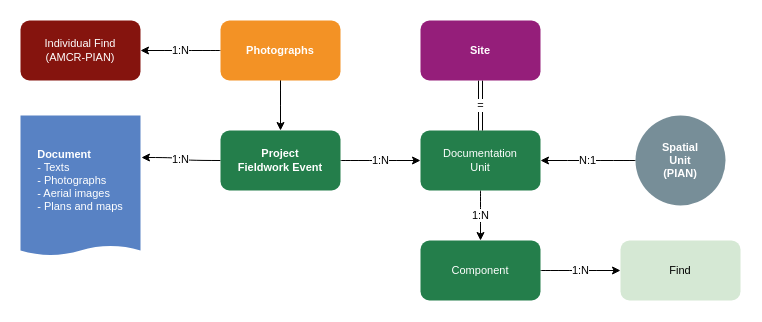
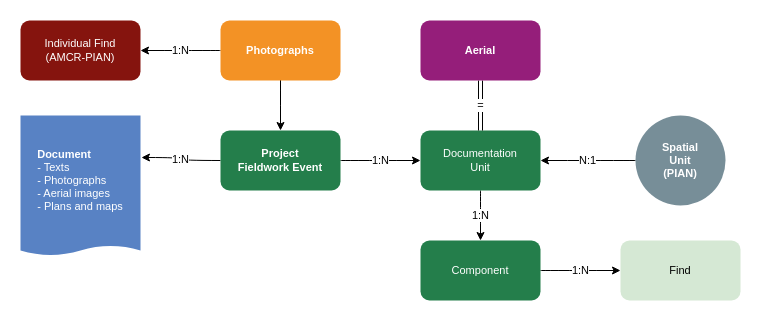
node "Site": label "Site" -> "Aerial"
